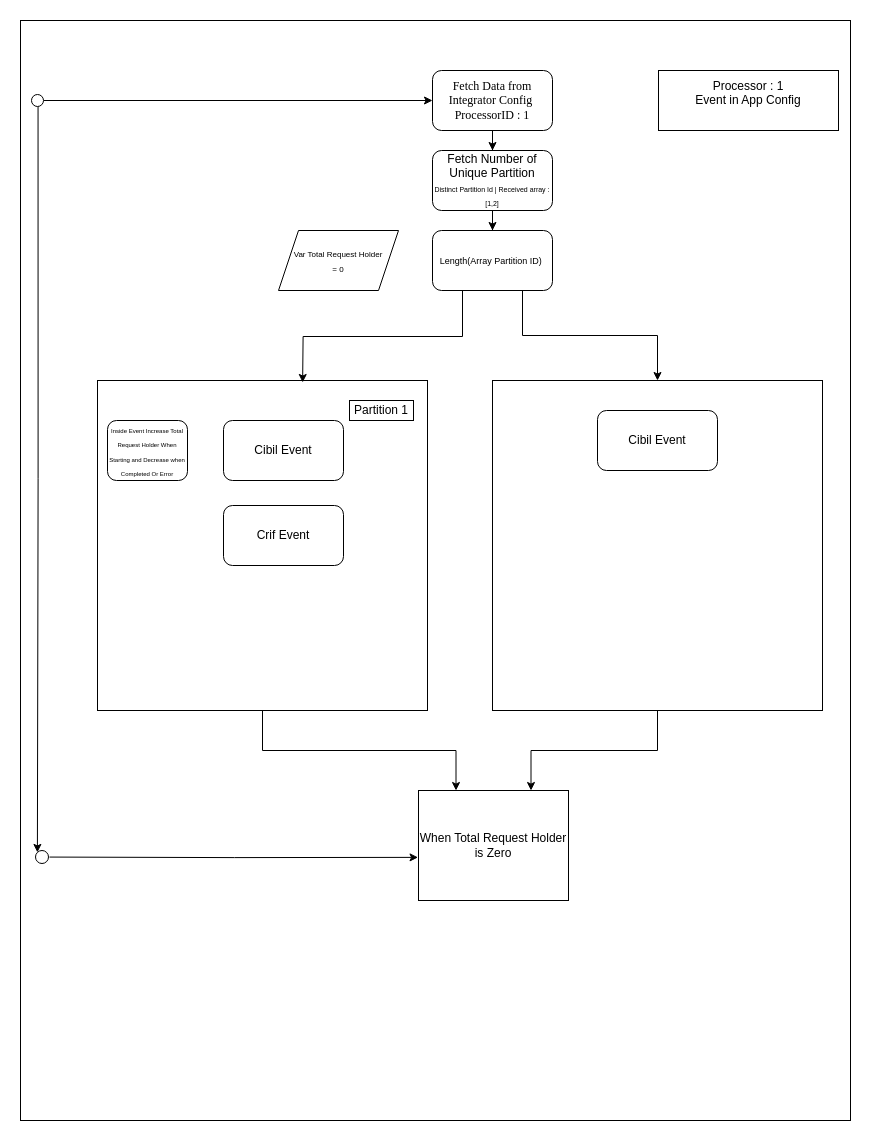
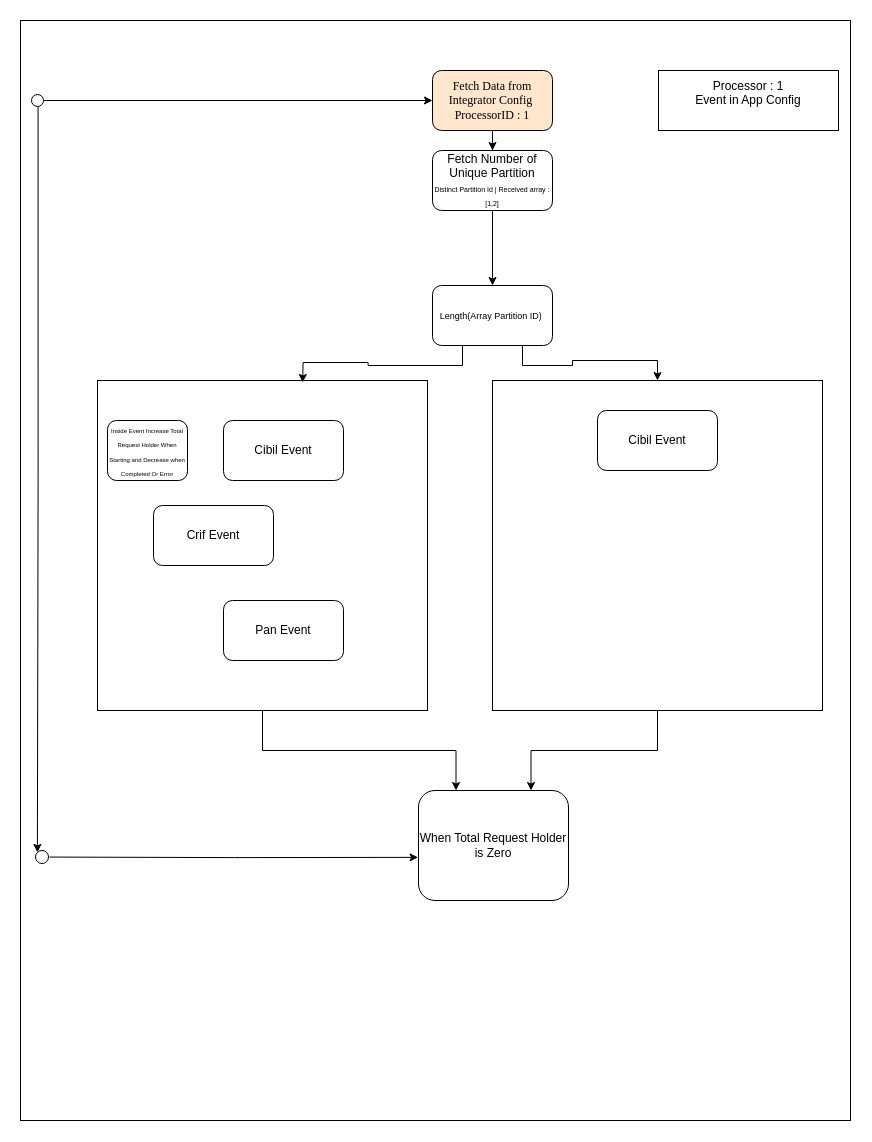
node "Fetch Data from Integrator Config ProcessorID : 1": fillcolor #ffffff -> #ffe6cc
node "Var Total Request Holder = 0": removed
node "Length(Array Partition ID)": moved (493, 261) -> (493, 316)
node "Partition 1": removed
node "Crif Event": moved (284, 536) -> (214, 536)
node "Pan Event": added
node "When Total Request Holder is Zero": shape rectangle -> rounded rectangle
